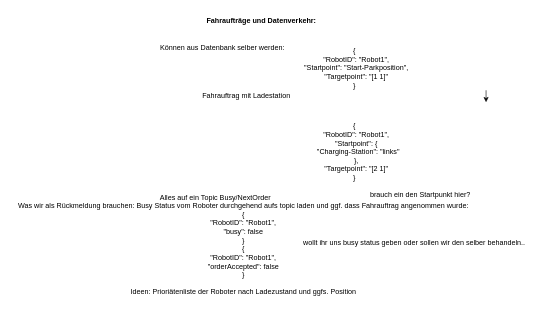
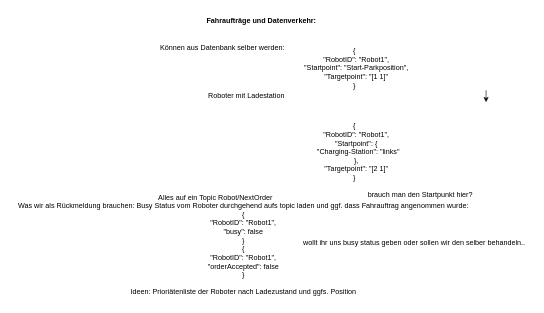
node "Fahrauftrag mit Ladestation": label "Fahrauftrag mit Ladestation" -> "Roboter mit Ladestation"
node "brauch ein den Startpunkt hier?": label "brauch ein den Startpunkt hier?" -> "brauch man den Startpunkt hier?"
node "Alles auf ein Topic Busy/NextOrder": label "Alles auf ein Topic Busy/NextOrder" -> "Alles auf ein Topic Robot/NextOrder"
